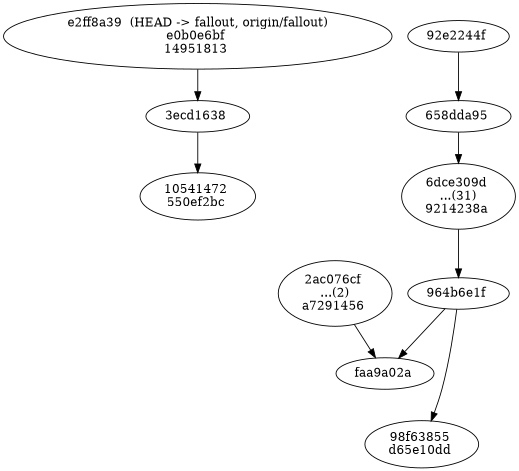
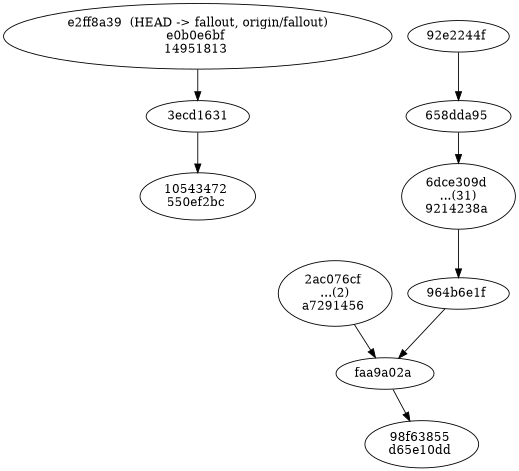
node "3ecd1638": label "3ecd1638" -> "3ecd1631"
node "10541472 550ef2bc": label "10541472 550ef2bc" -> "10543472 550ef2bc"
edge "964b6e1f" -> "98f63855 d65e10dd": now "faa9a02a" -> "98f63855 d65e10dd"
